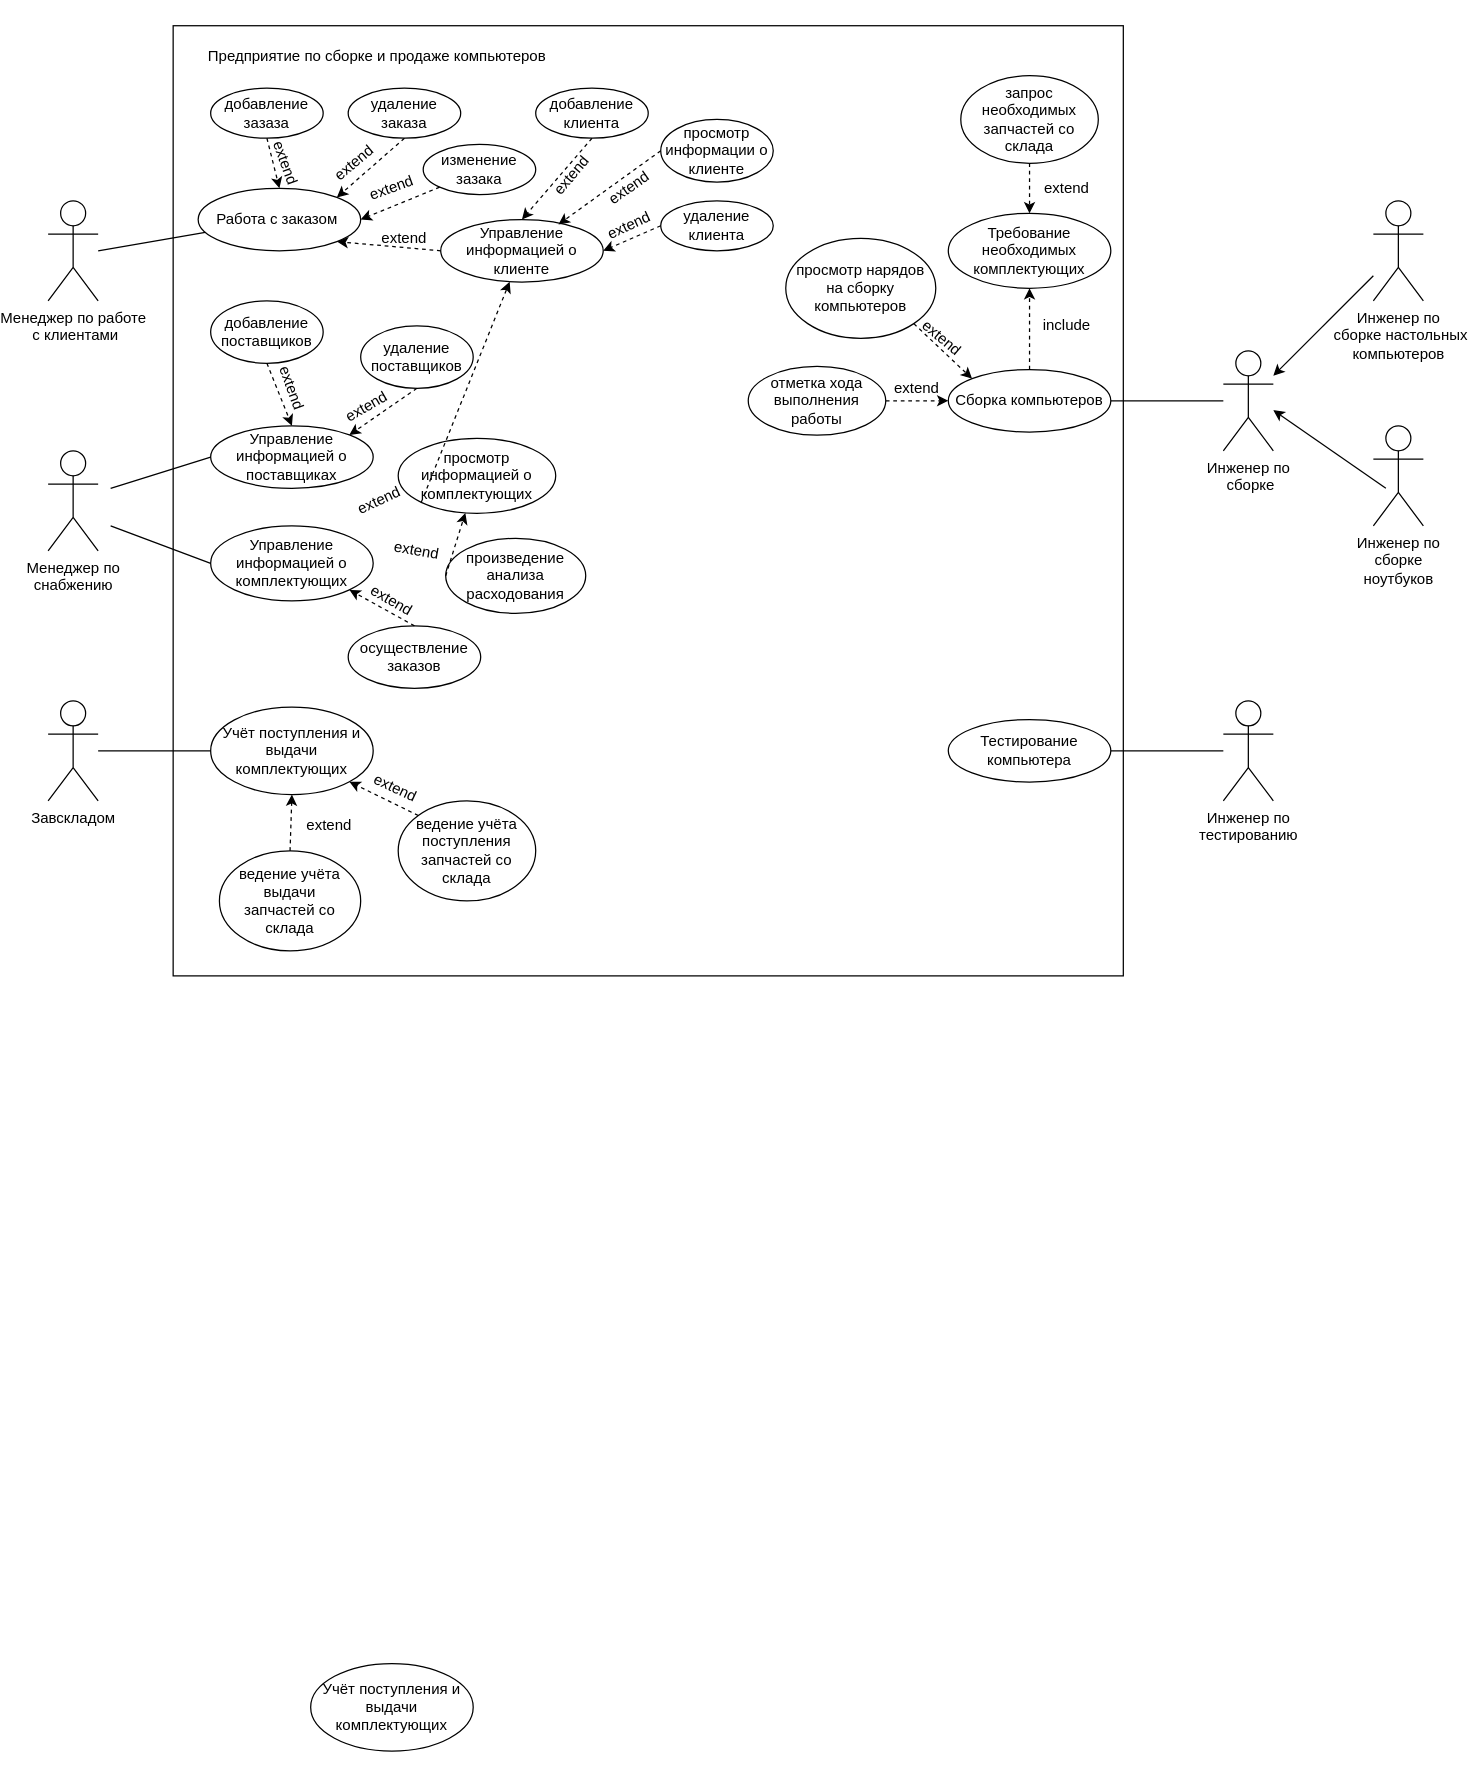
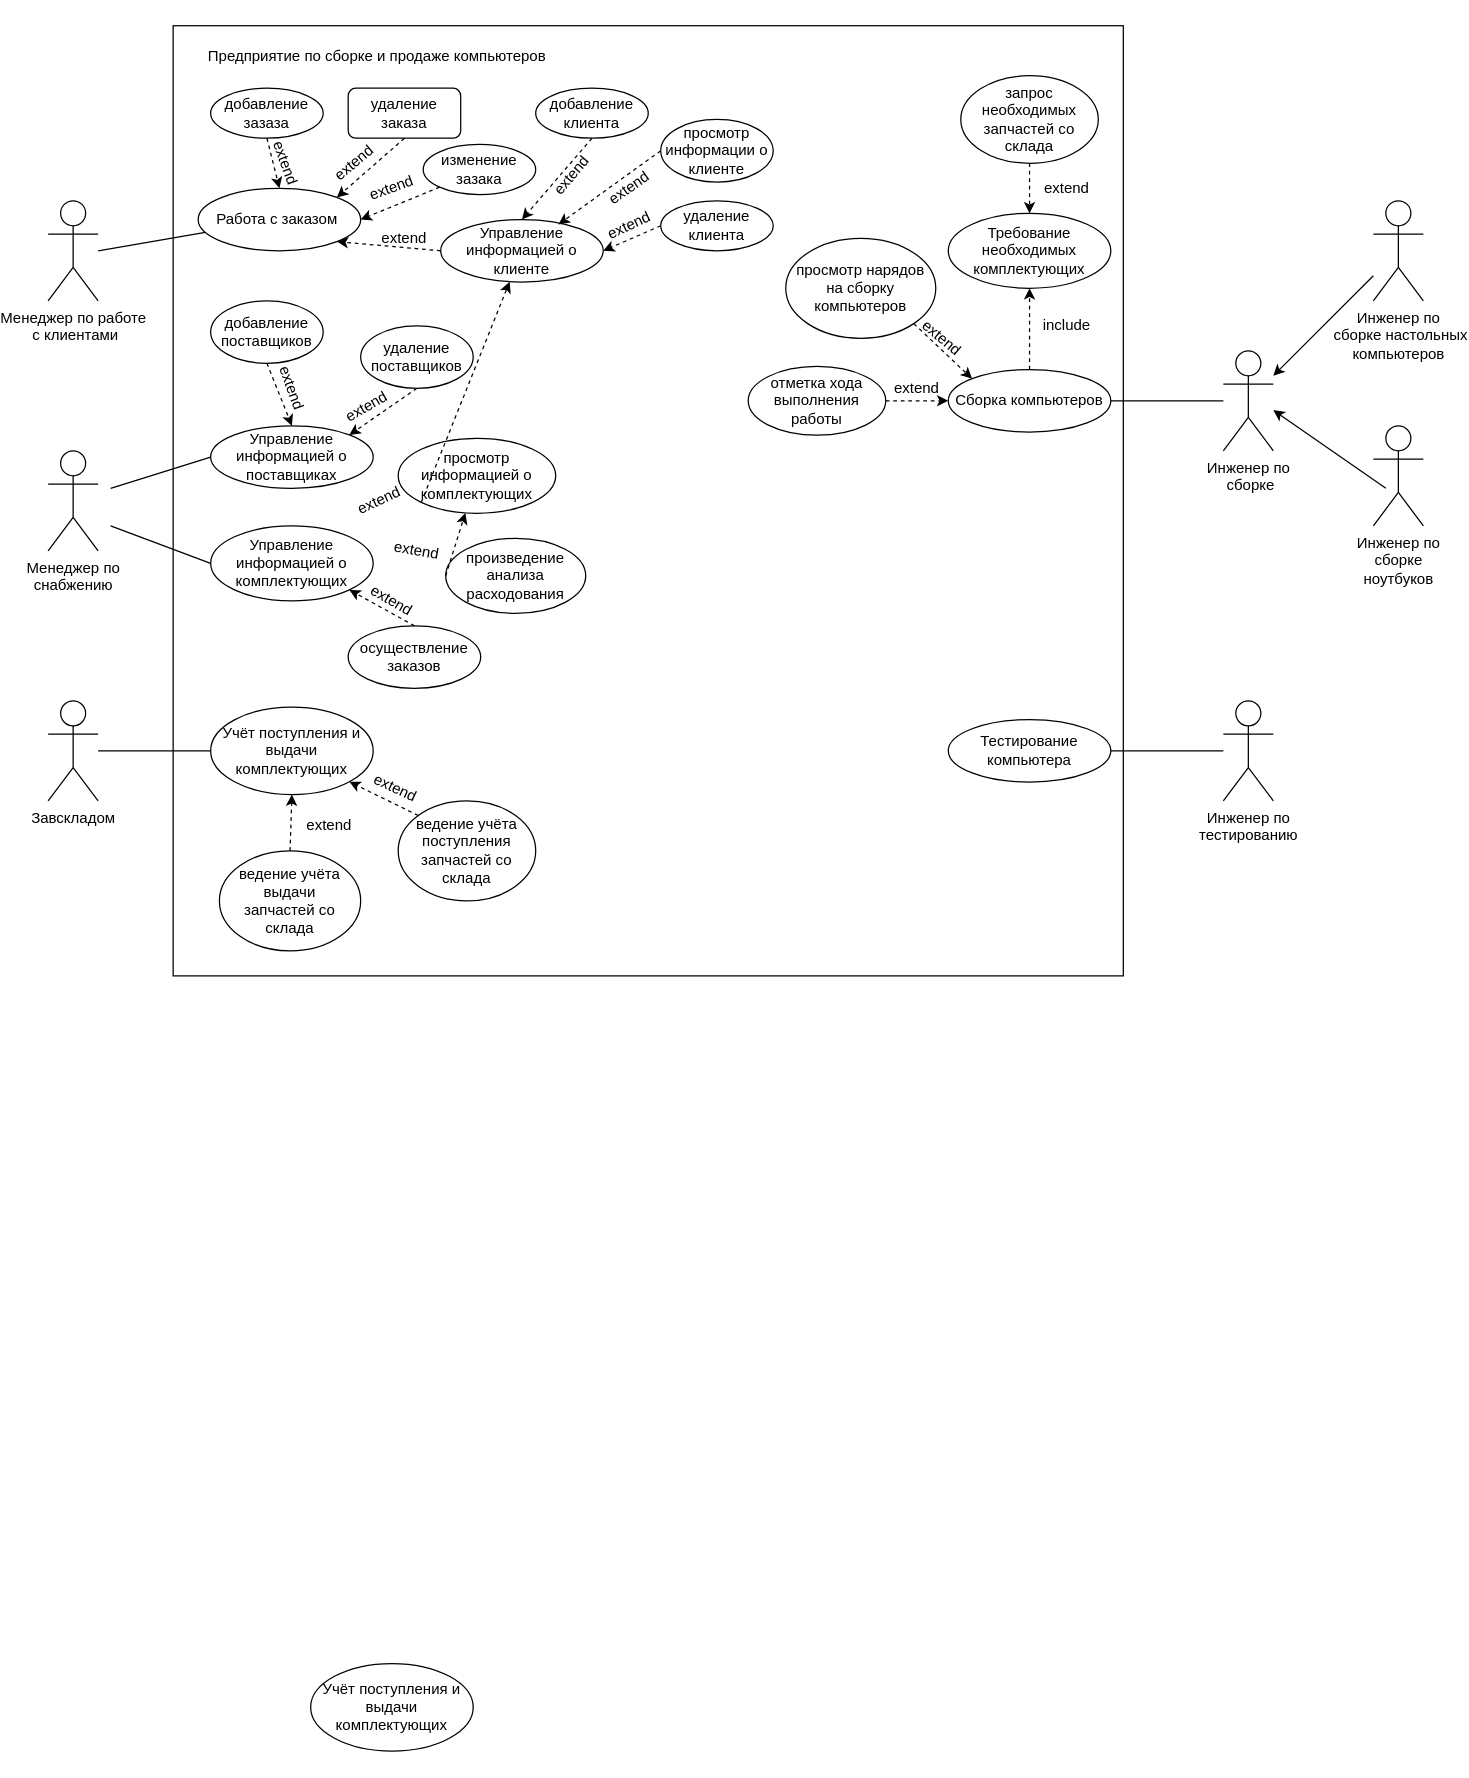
node "удаление заказа": shape ellipse -> rounded rectangle
